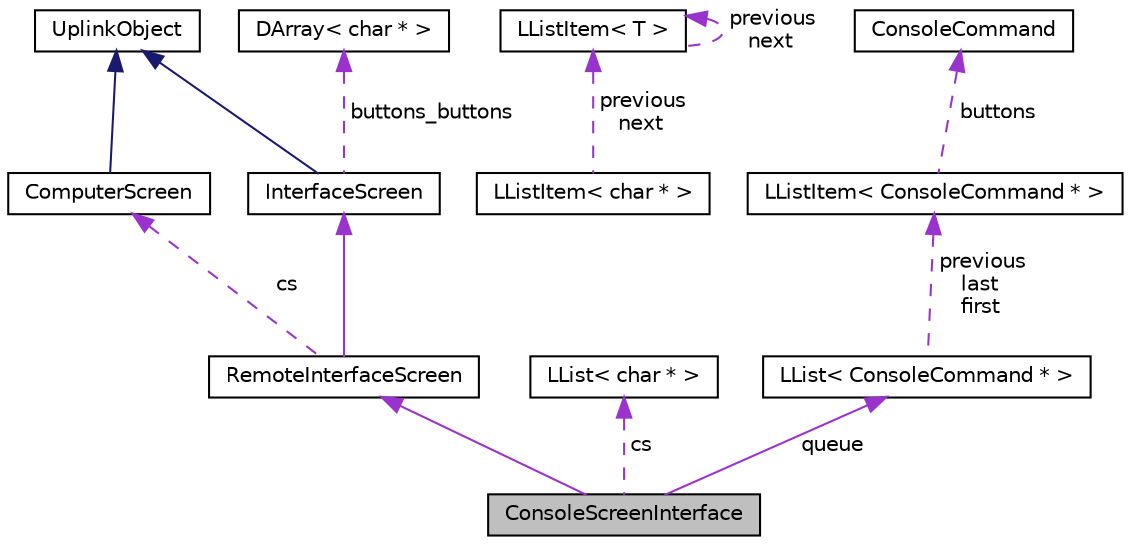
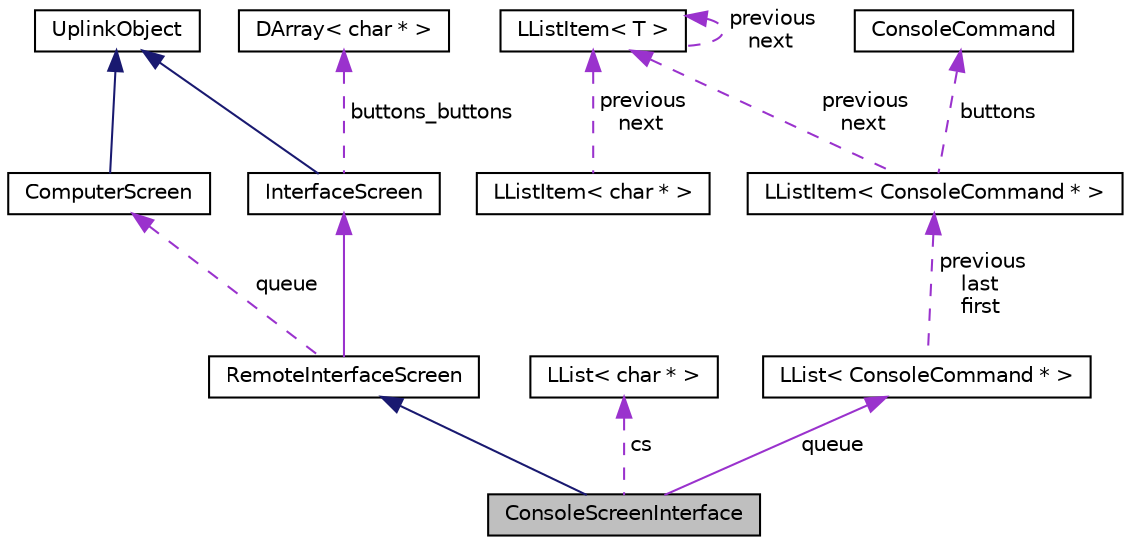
edge "LListItem< ConsoleCommand * >" -> "LListItem< T >": added, label "previous next"
edge "RemoteInterfaceScreen" -> "ComputerScreen": label " cs" -> " queue"
edge "ConsoleScreenInterface" -> "RemoteInterfaceScreen": color darkorchid3 -> midnightblue
